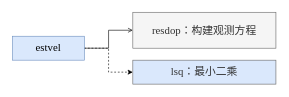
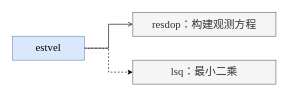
node "resdop：构建观测方程": size 143x36 -> 143x24
node "lsq：最小二乘": fillcolor #dae8fc -> #f5f5f5
